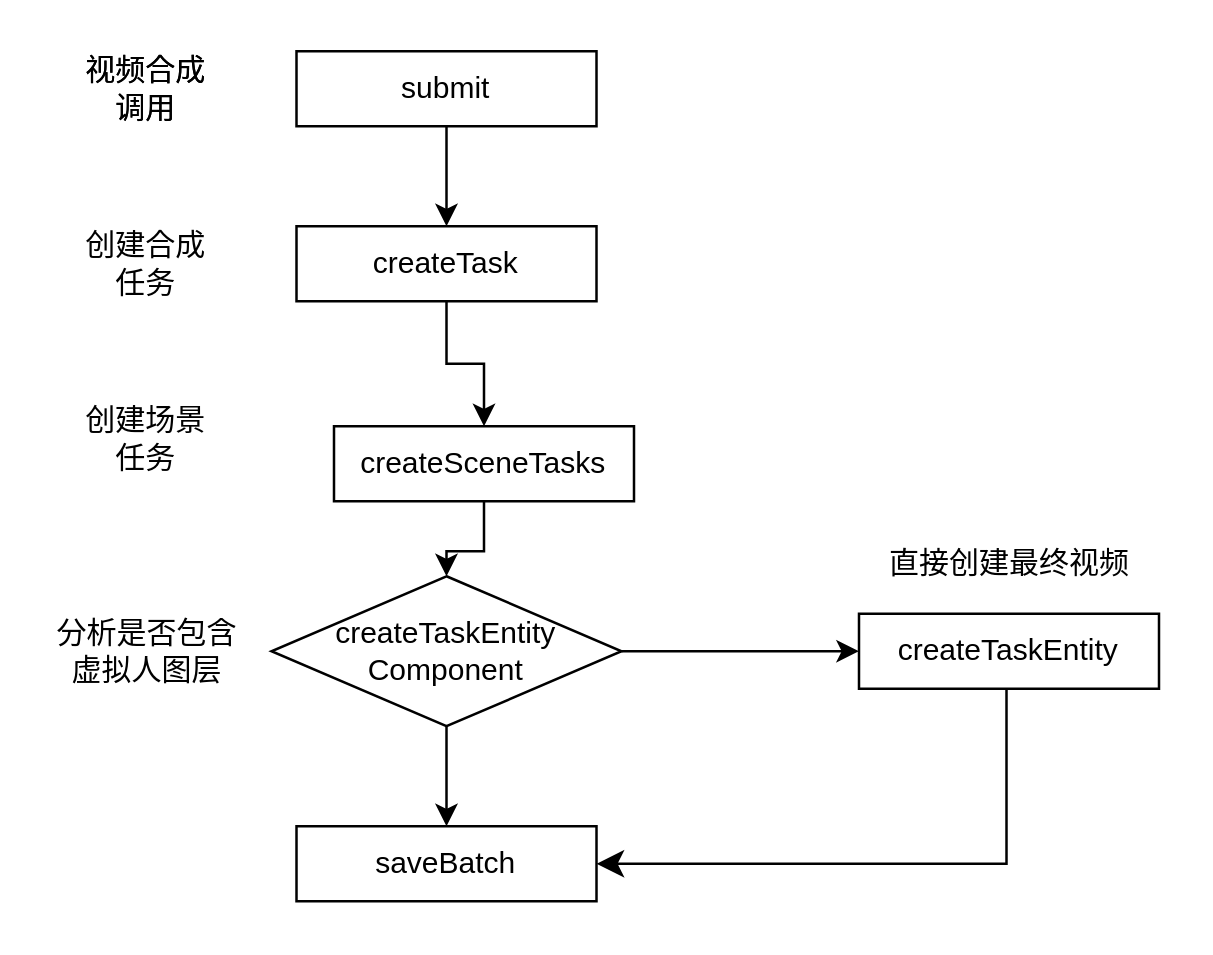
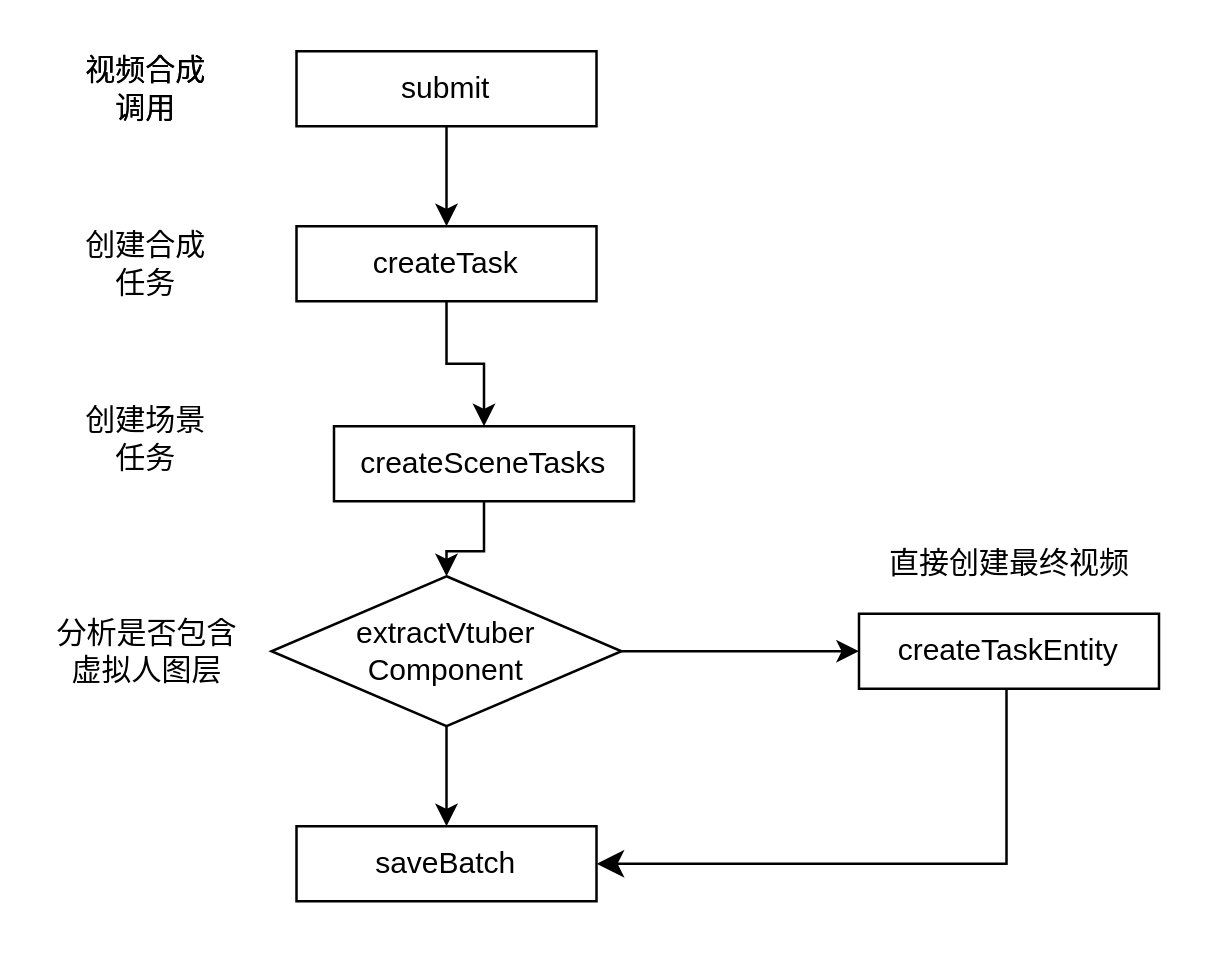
node "createTaskEntity Component": label "createTaskEntity Component" -> "extractVtuber Component"
